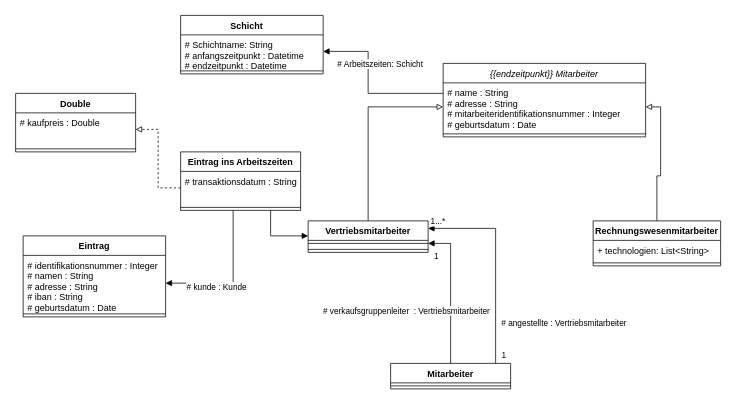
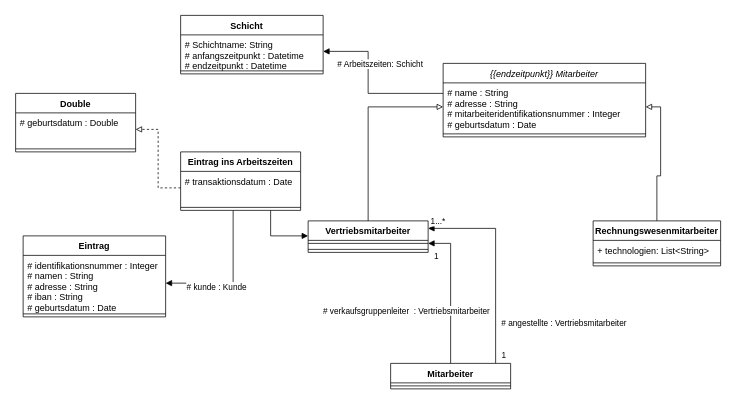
node "# kaufpreis : Double": label "# kaufpreis : Double" -> "# geburtsdatum : Double"
node "# transaktionsdatum : String": label "# transaktionsdatum : String" -> "# transaktionsdatum : Date"
